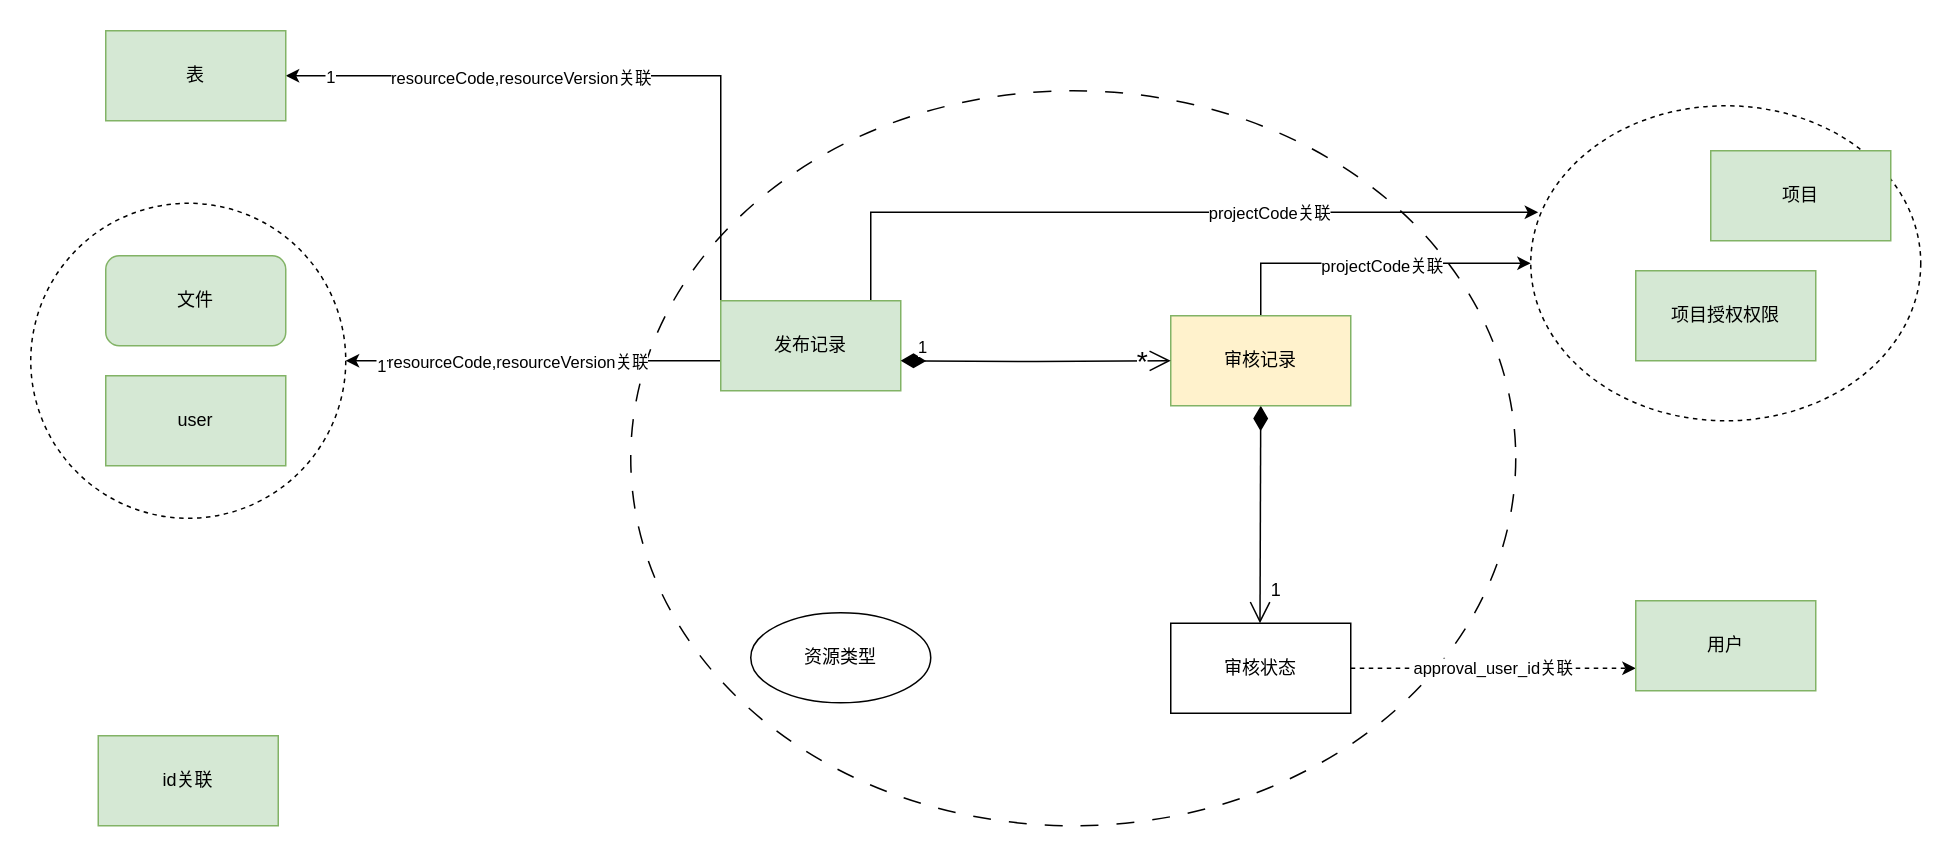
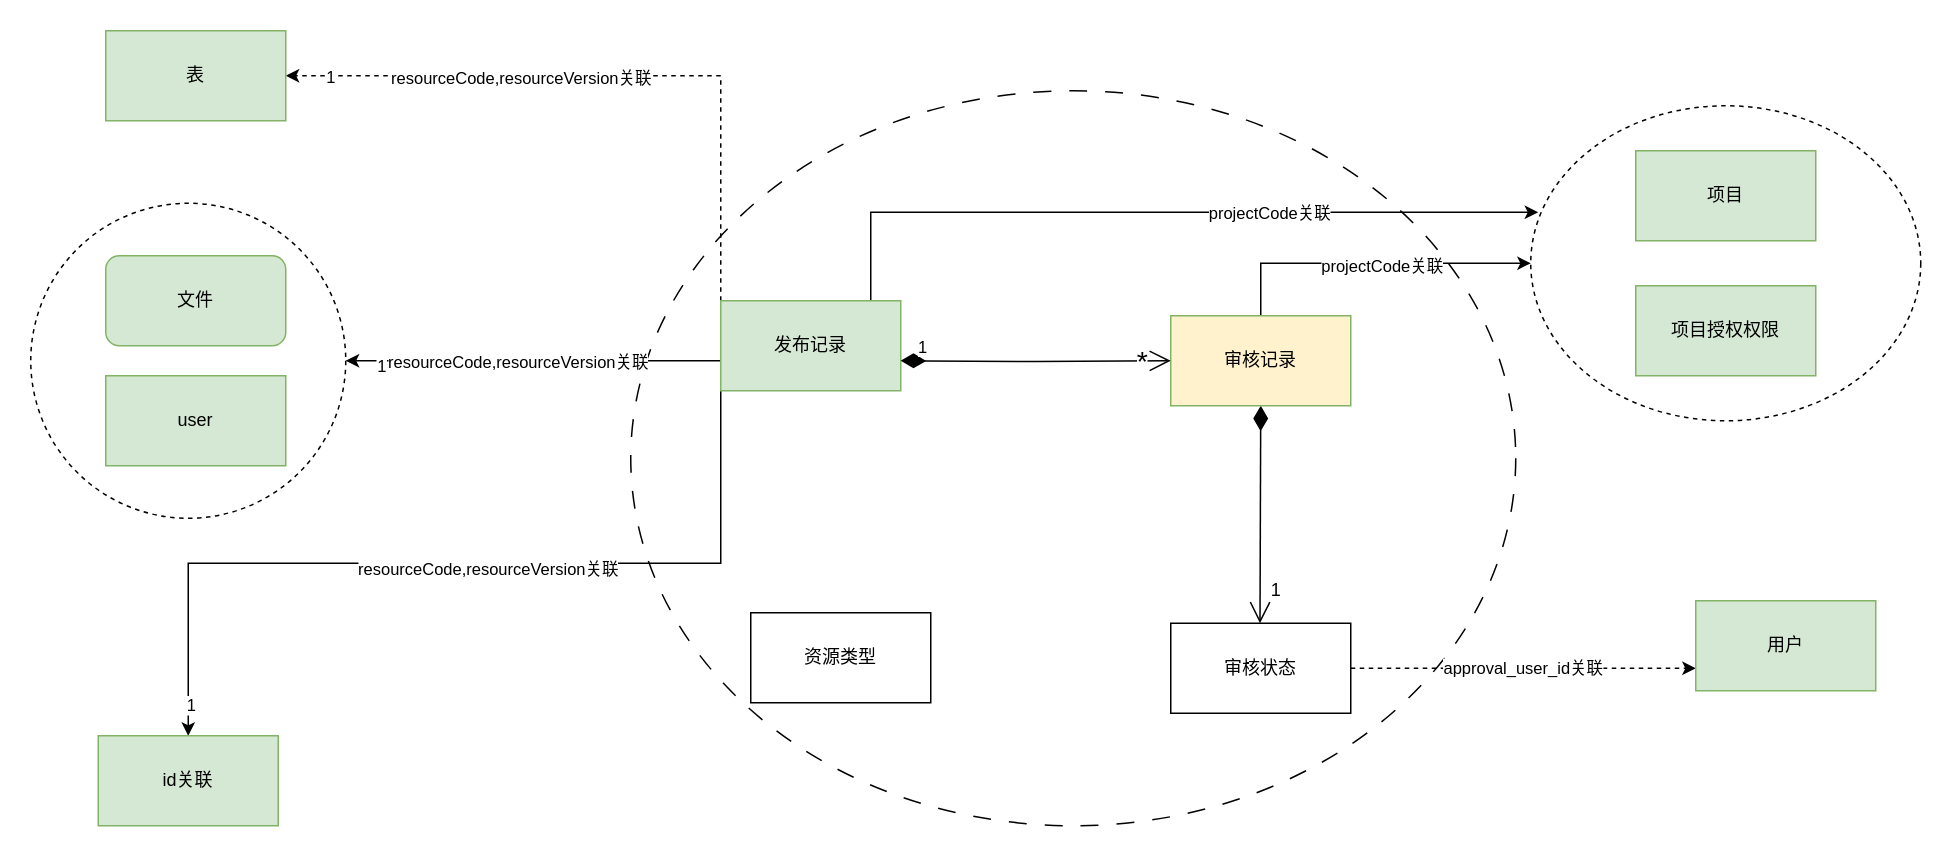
edge "发布记录" -> "表": style solid -> dashed
node "项目": moved (1801, 196) -> (1726, 196)
node "项目授权权限": moved (1726, 316) -> (1726, 331)
edge "发布记录" -> "id关联": added, labels "resourceCode,resourceVersion关联", "1"
node "用户": moved (1726, 646) -> (1786, 646)
node "资源类型": shape ellipse -> rectangle
